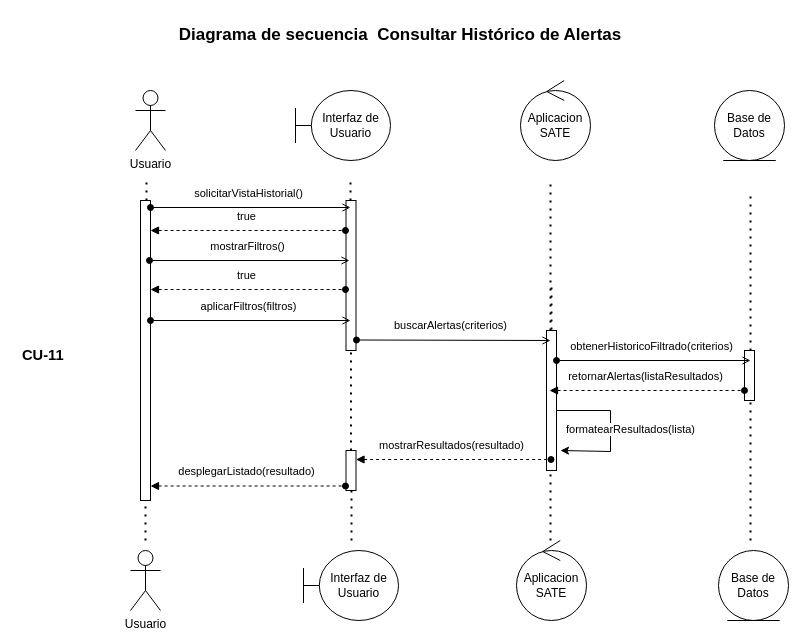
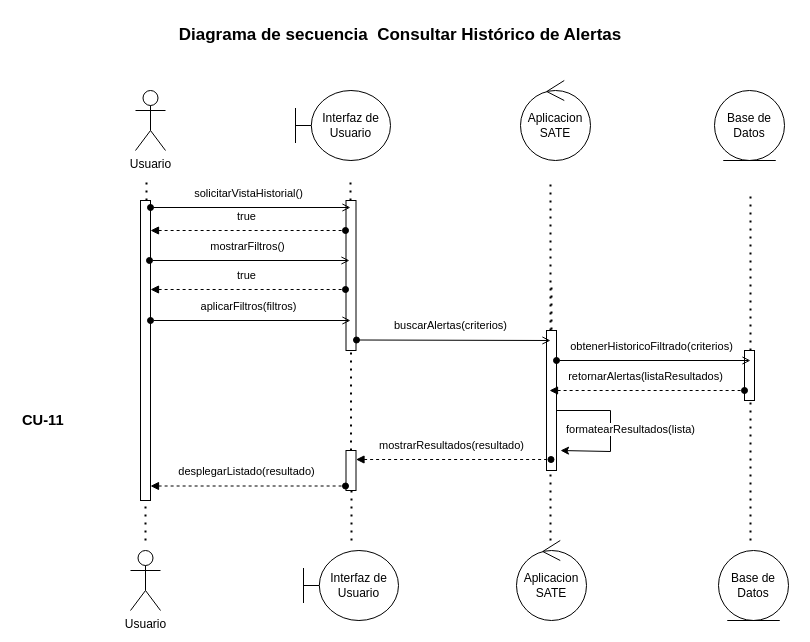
node "CU-11": moved (56, 361) -> (56, 426)
